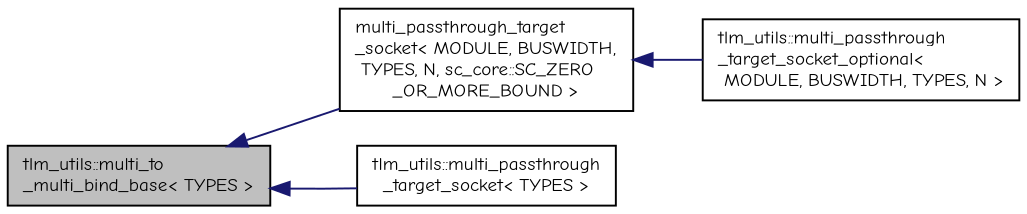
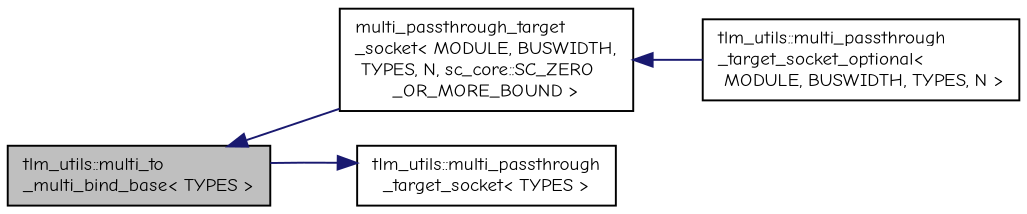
edge "tlm_utils::multi_passthrough _target_socket< TYPES >" -> "tlm_utils::multi_to _multi_bind_base< TYPES >": reversed
